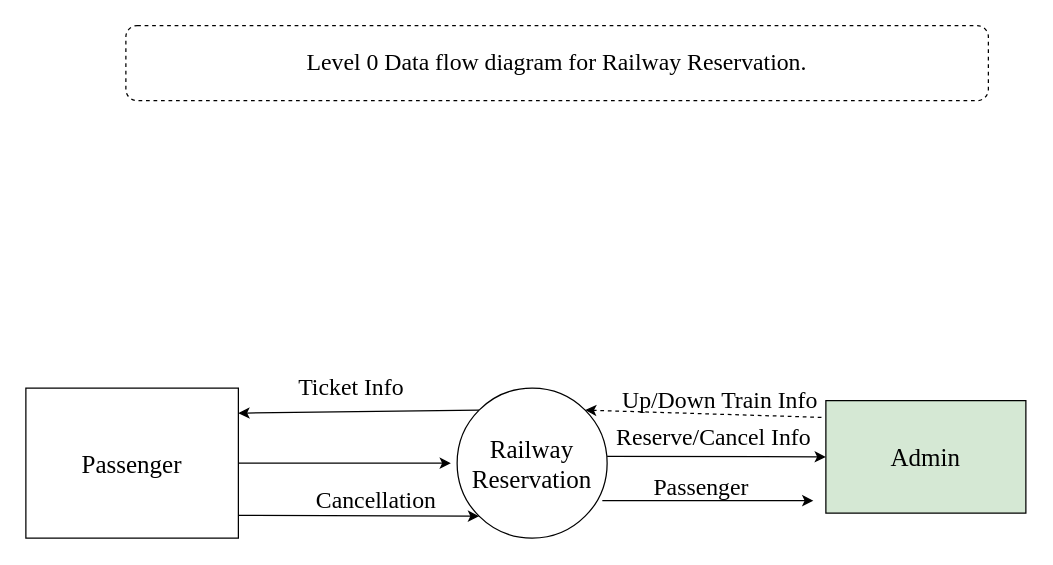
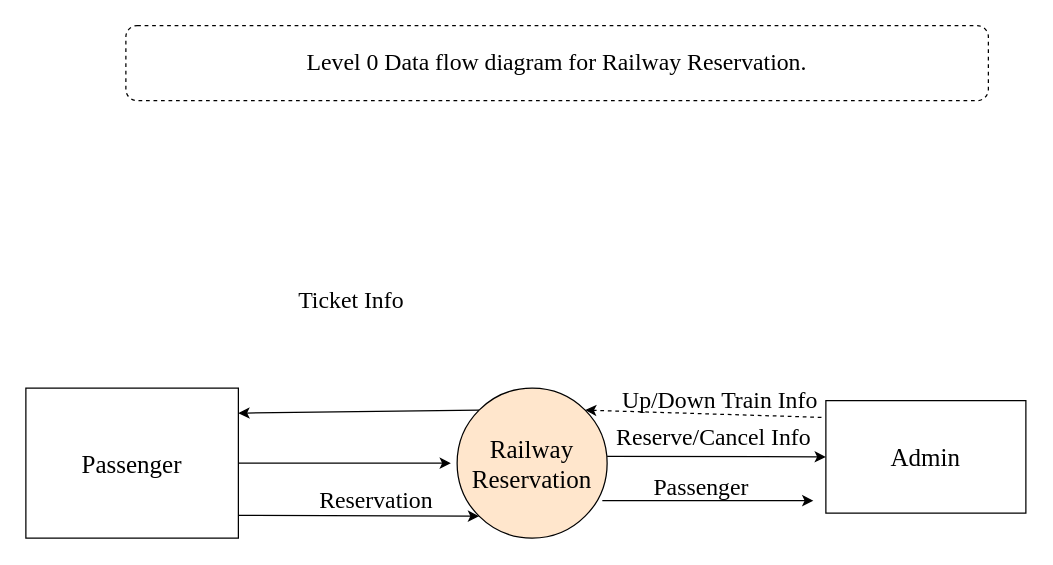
node "Ticket Info": moved (351, 388) -> (351, 301)
node "Admin": fillcolor #d5e8d4 -> #ffffff
node "Railway Reservation": fillcolor #ffffff -> #ffe6cc
node "Cancellation": label "Cancellation" -> "Reservation"
